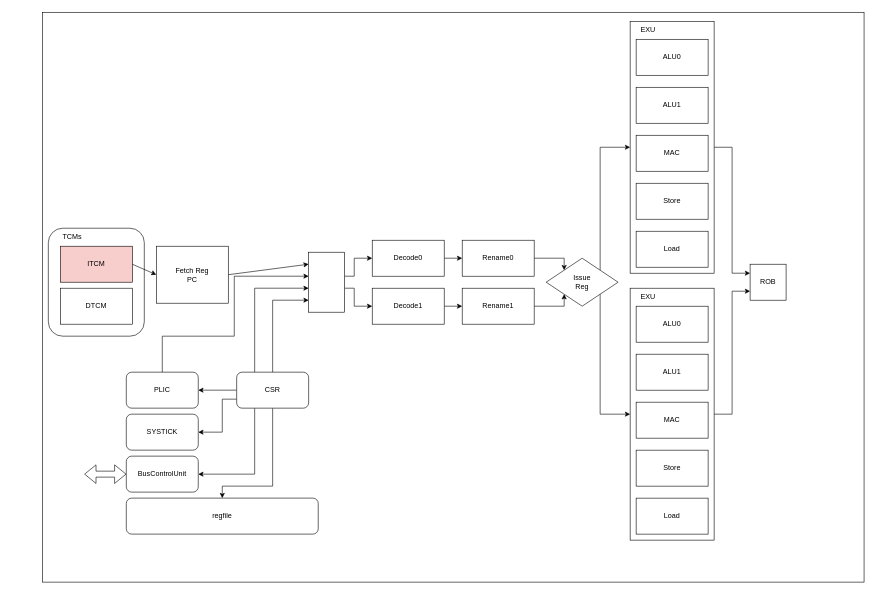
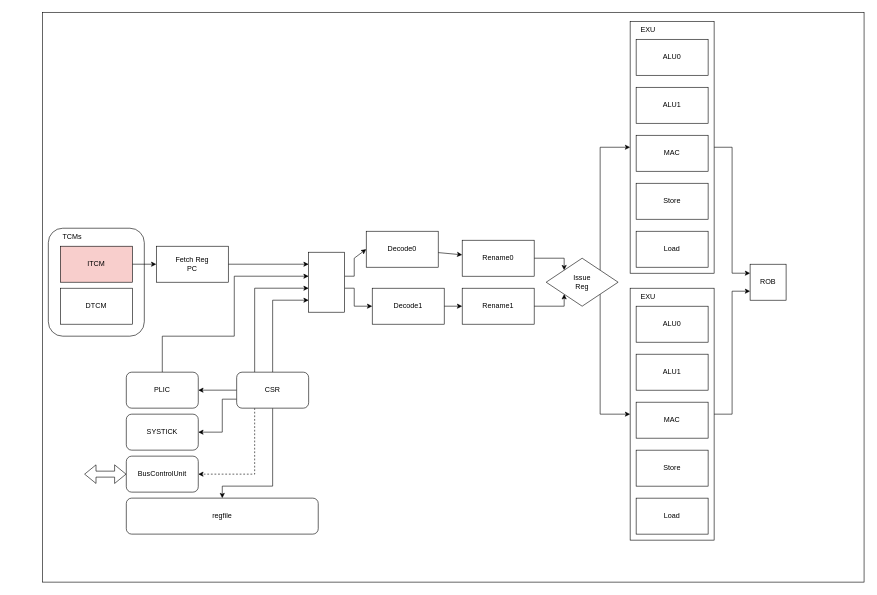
node "Decode0": moved (408, 258) -> (402, 249)
node "Fetch Reg PC": size 72x57 -> 72x36
edge "CSR" -> "BusControlUnit": style solid -> dashed
